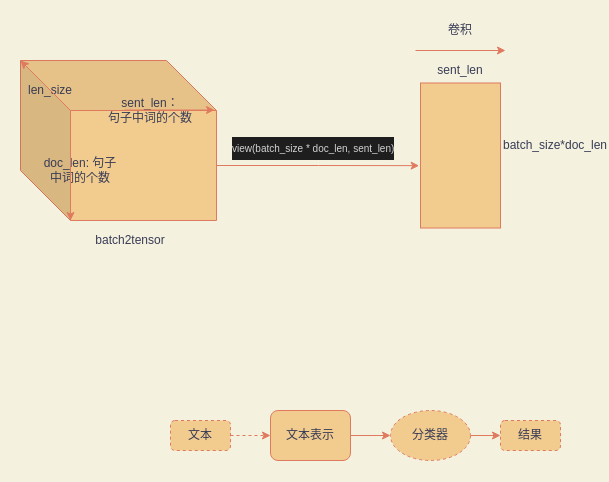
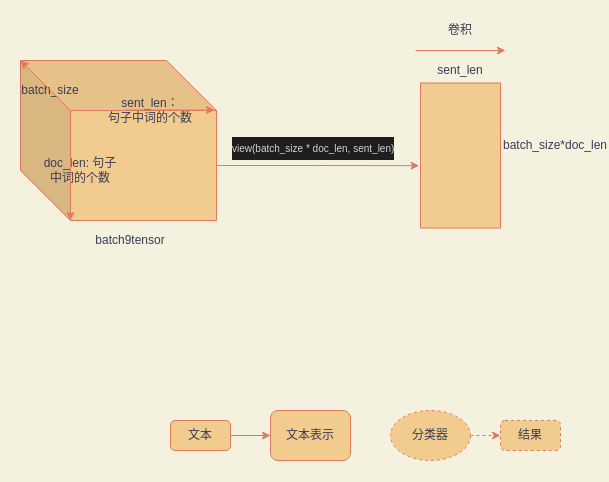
node "len_size": label "len_size" -> "batch_size"
node "batch2tensor": label "batch2tensor" -> "batch9tensor"
node "文本": style dashed -> solid
edge "文本" -> "文本表示": style dashed -> solid
edge "文本表示" -> "分类器": removed
edge "分类器" -> "结果": style solid -> dashed
